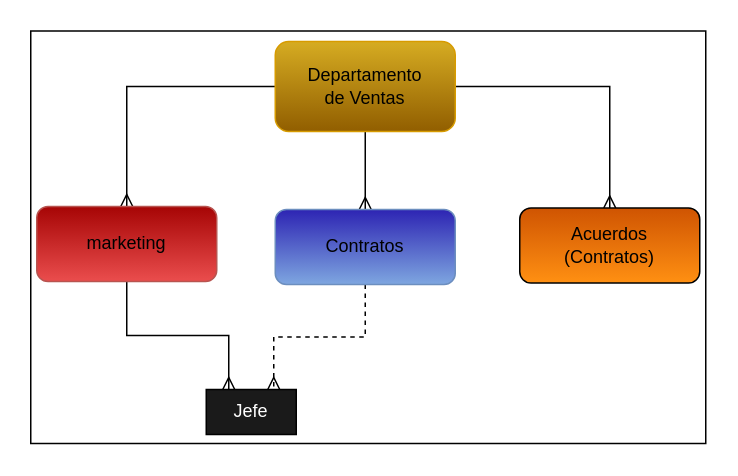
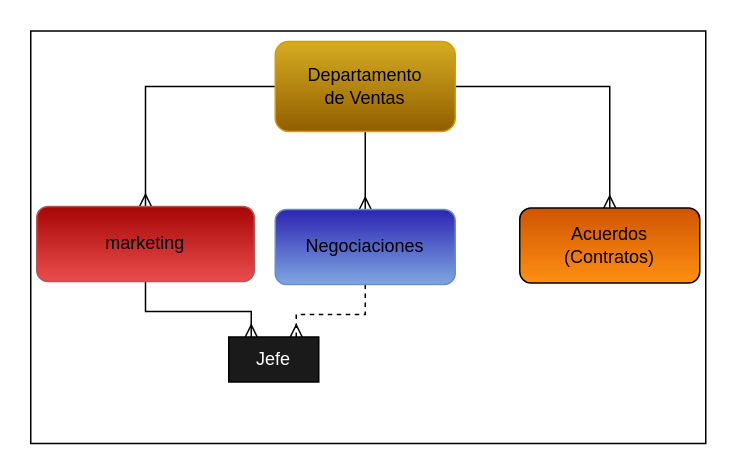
node "marketing": size 180x75 -> 218x75
node "Contratos": label "Contratos" -> "Negociaciones"
node "Jefe": moved (251, 412) -> (274, 359)
